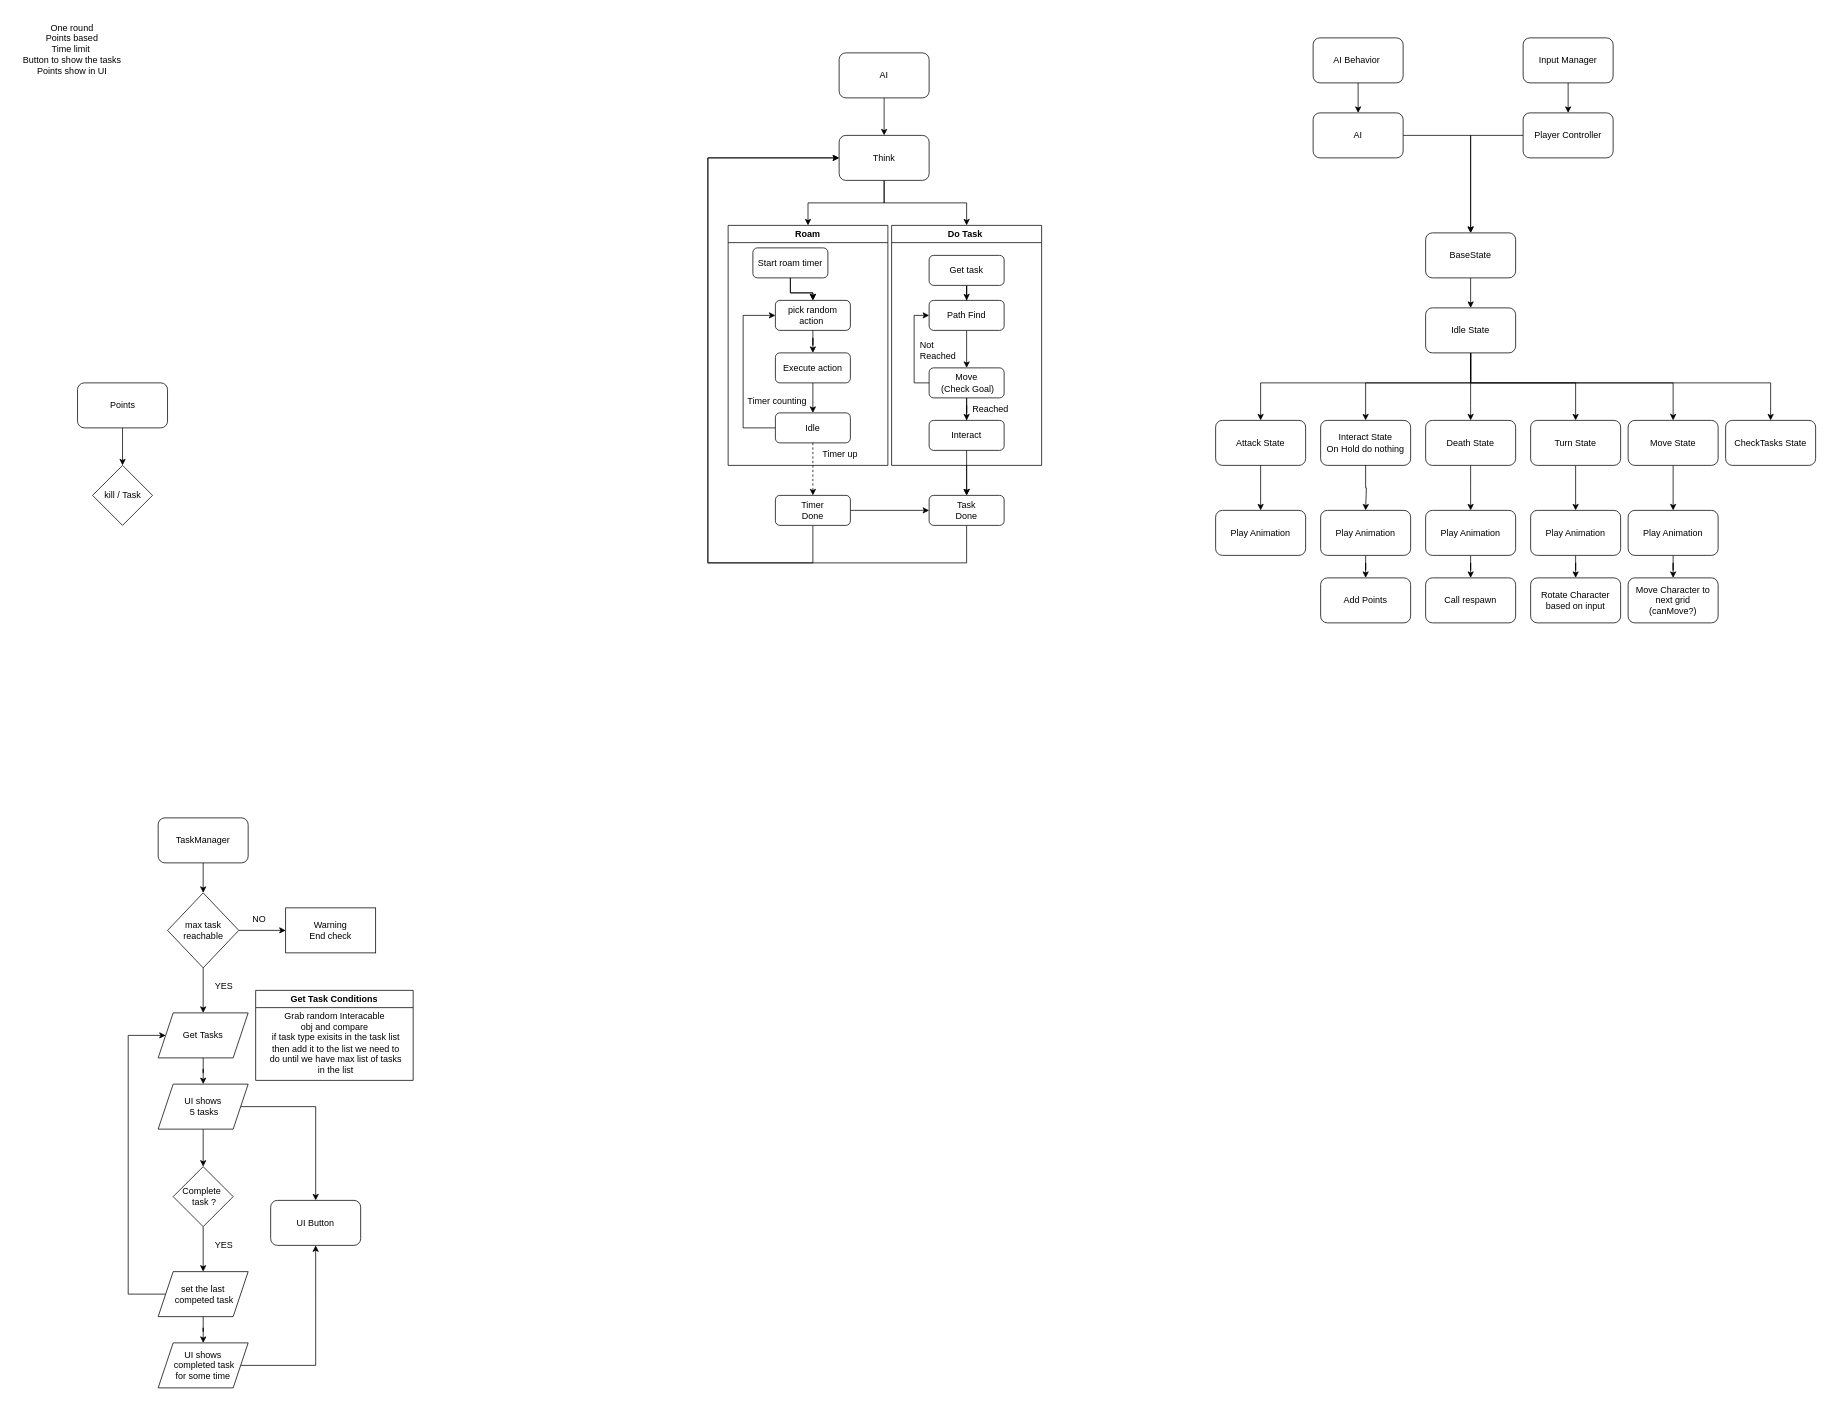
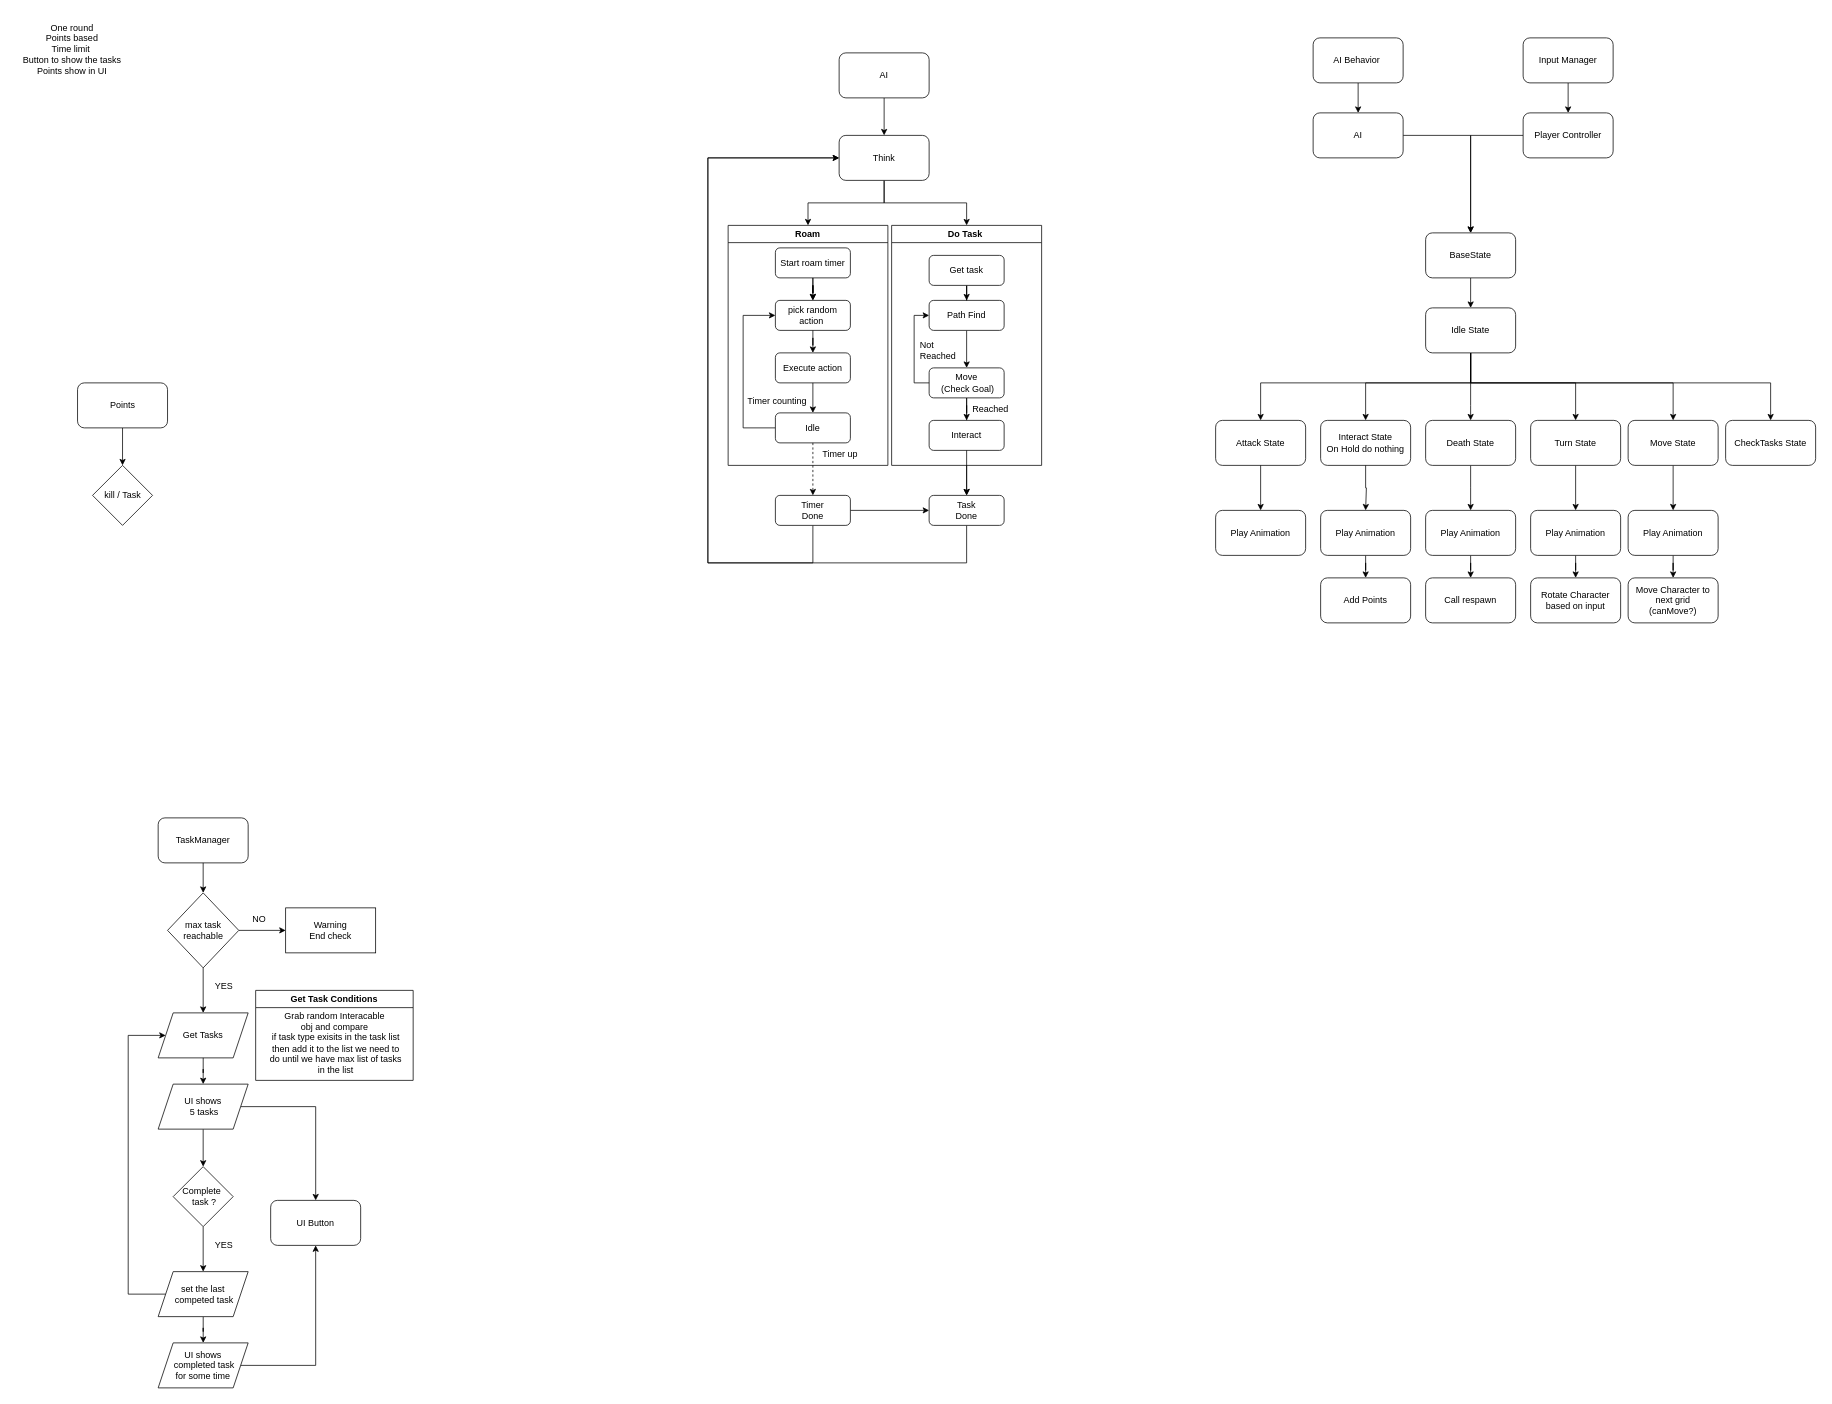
node "Start roam timer": moved (790, 263) -> (813, 263)
